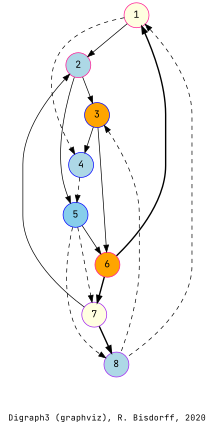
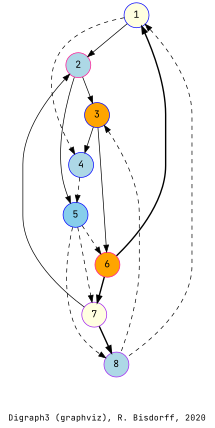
node "1": color deeppink -> blue
edge "5" -> "6": style solid -> dashed
